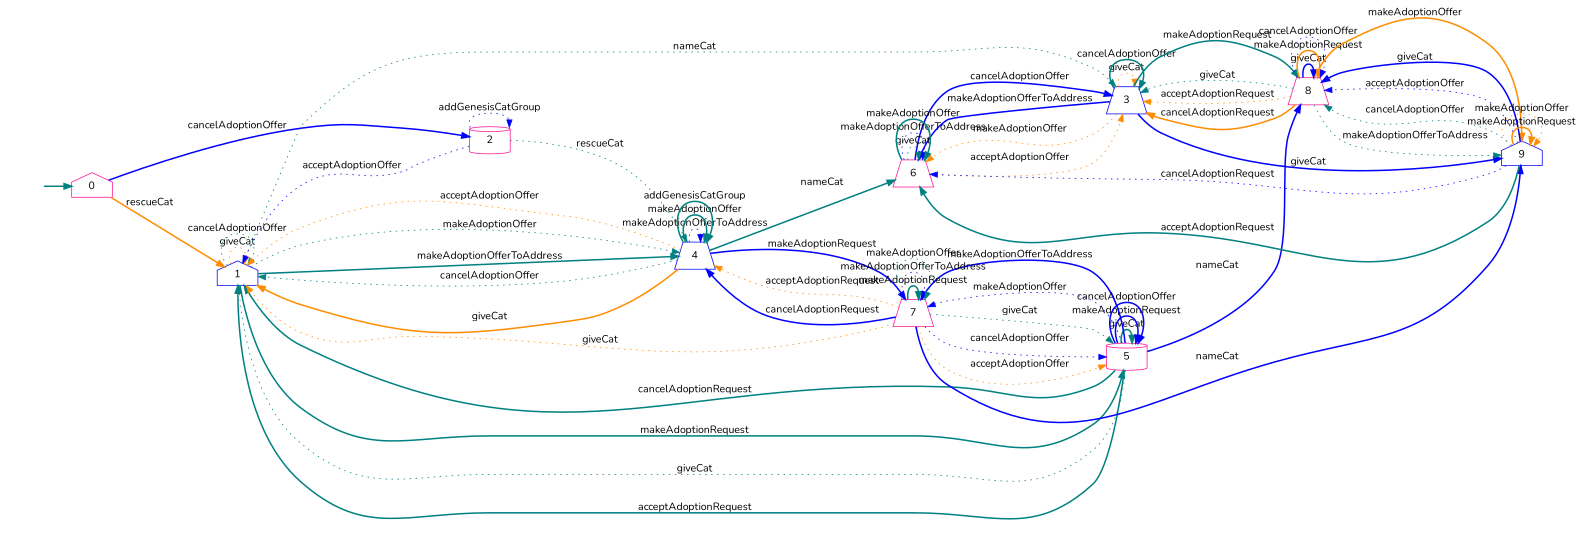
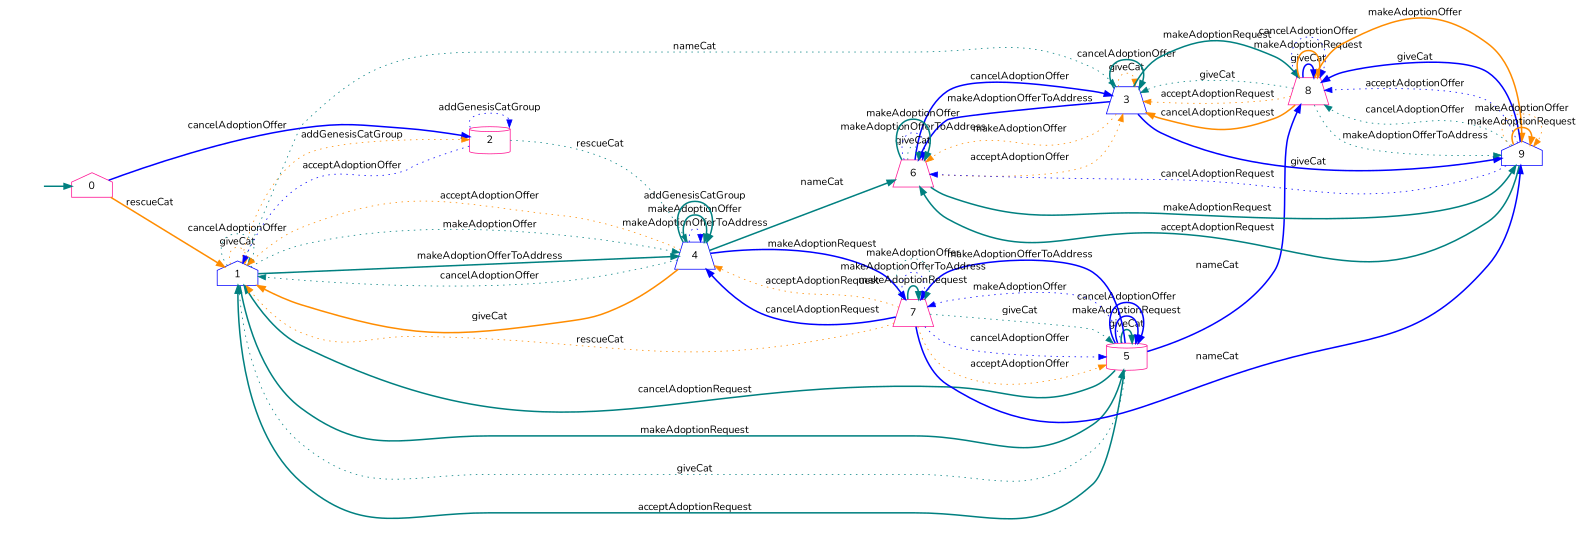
edge "1" -> "2": added, label "addGenesisCatGroup"
edge "6" -> "9": added, label "makeAdoptionRequest"
edge "7" -> "1": label "giveCat" -> "rescueCat"
